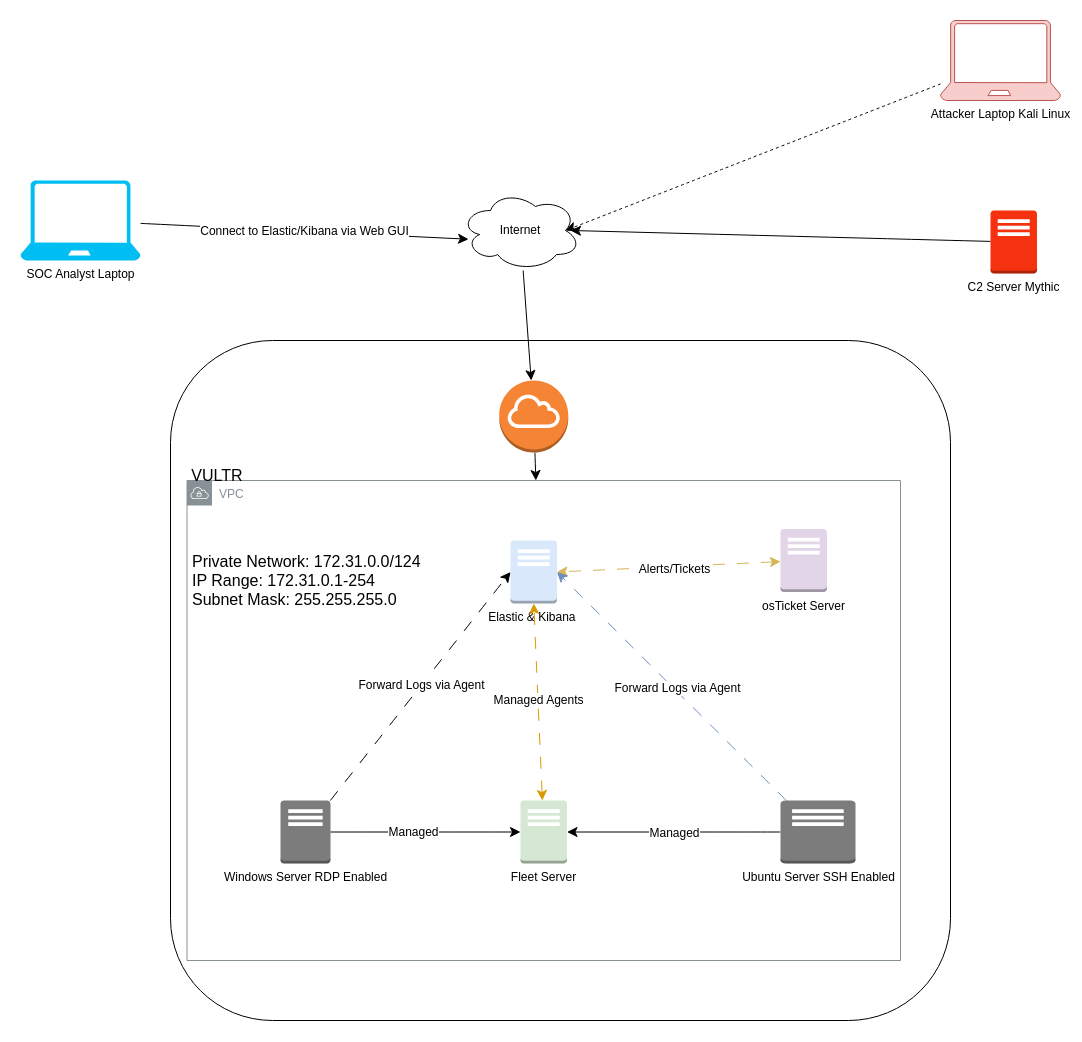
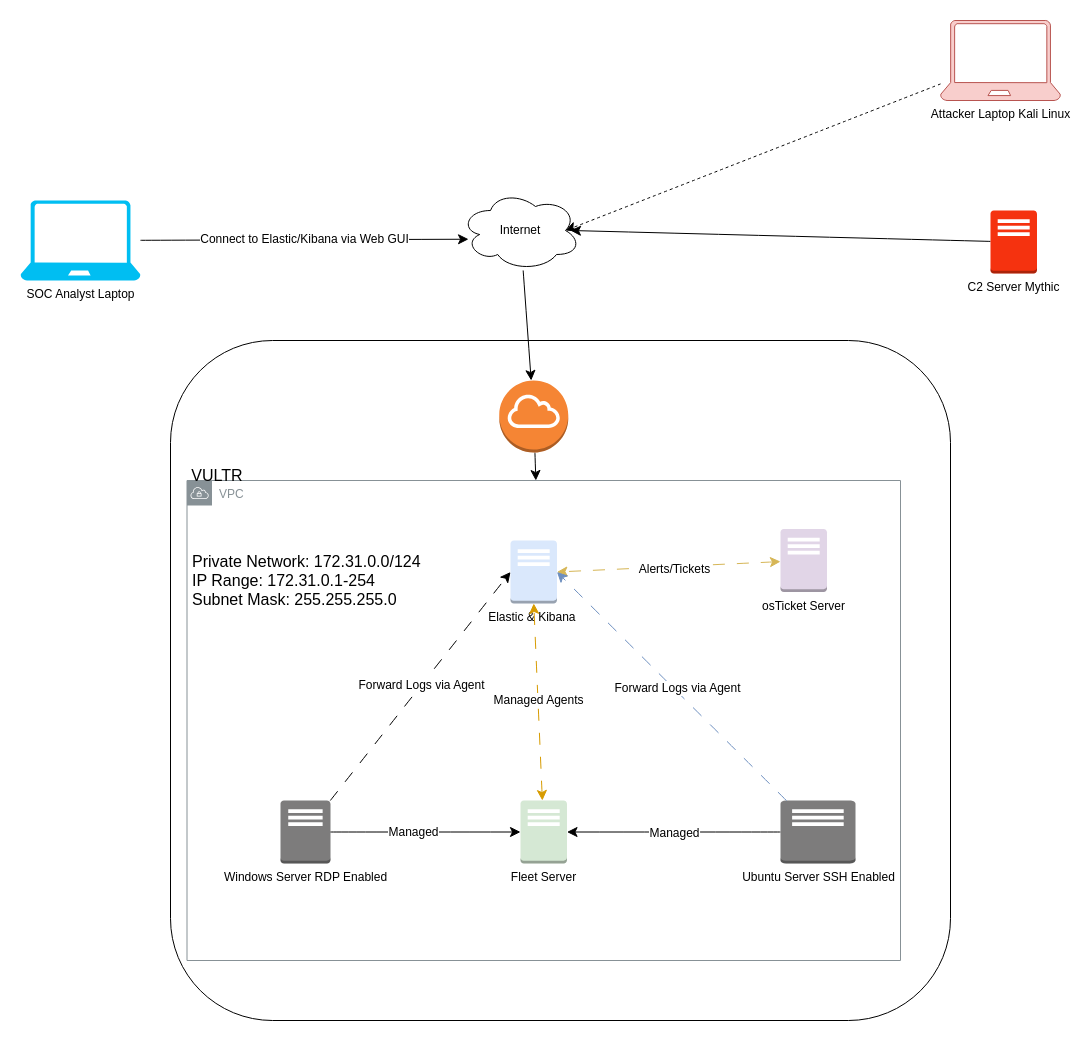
node "SOC Analyst Laptop": moved (81, 221) -> (81, 241)
